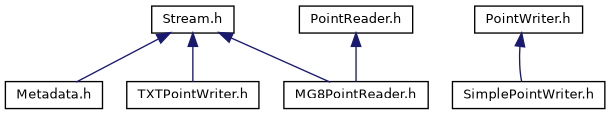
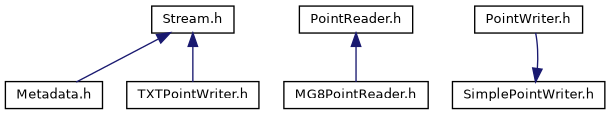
edge "MG8PointReader.h" -> "Stream.h": removed
edge "SimplePointWriter.h" -> "PointWriter.h": reversed
